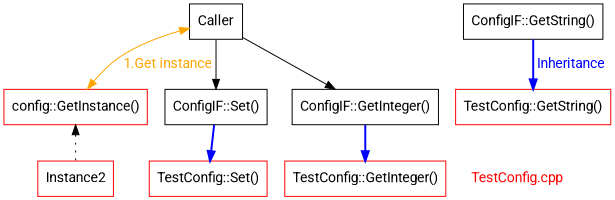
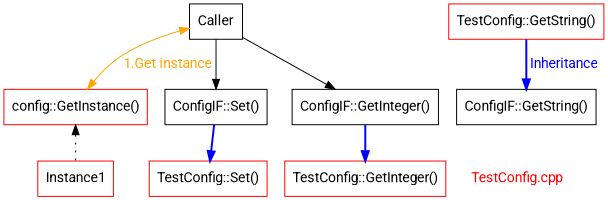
edge "ConfigIF::GetString()" -> "TestConfig::GetString()": reversed
node "Instance2": label "Instance2" -> "Instance1"
